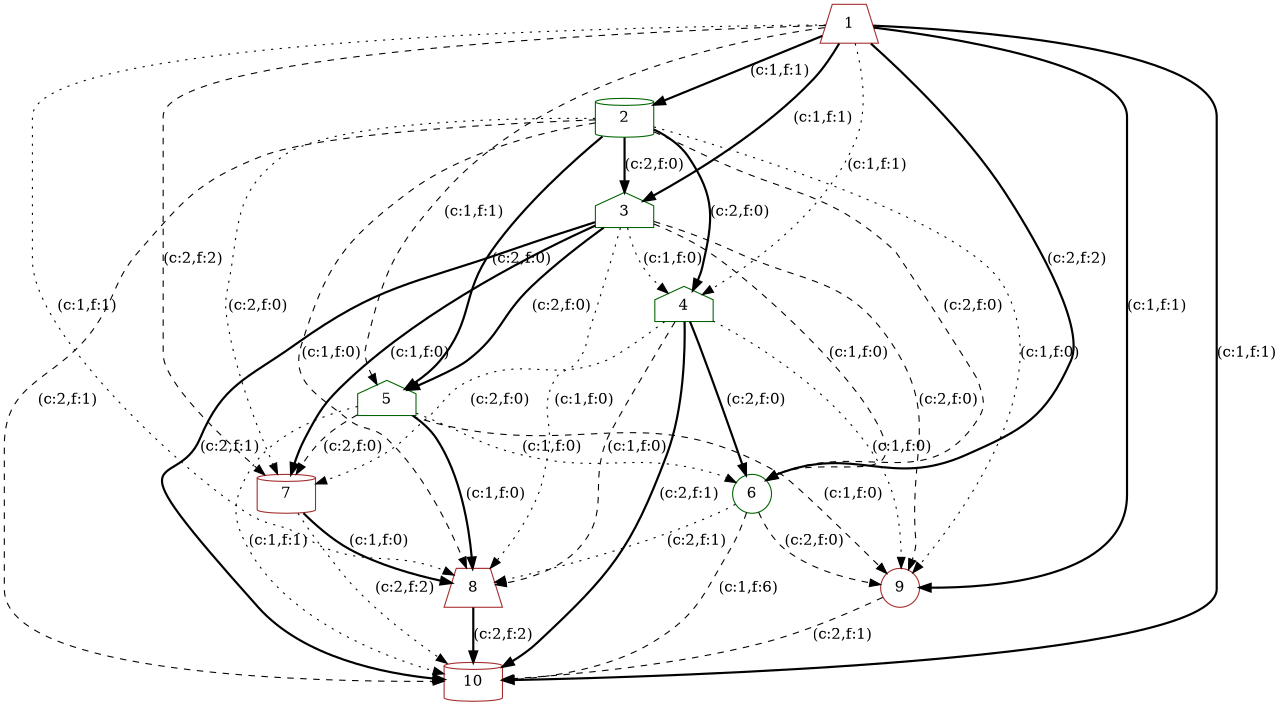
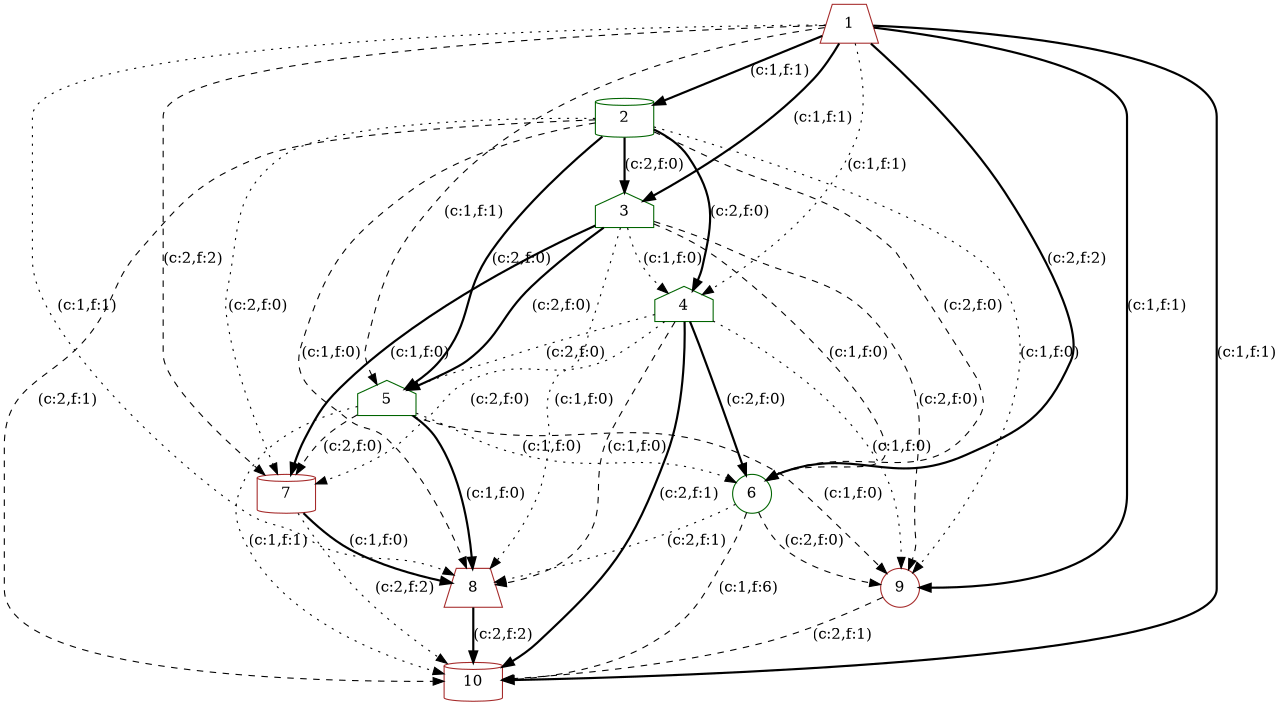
edge "4" -> "5": added, label "(c:2,f:0)"
edge "3" -> "10": removed, label "(c:2,f:1)"
